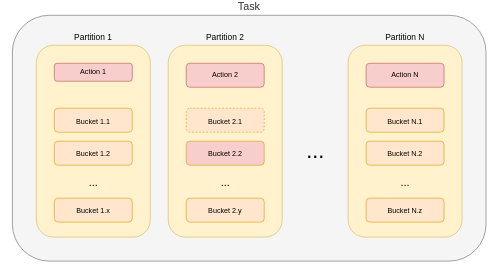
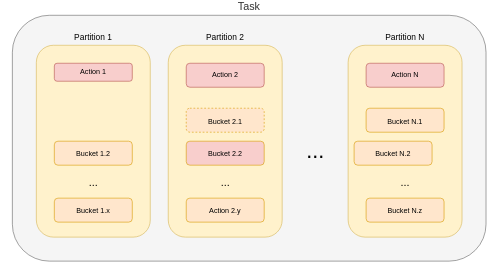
node "Bucket 1.1": removed
node "Bucket N.2": moved (405, 153) -> (393, 153)
node "Bucket 2.y": label "Bucket 2.y" -> "Action 2.y"
